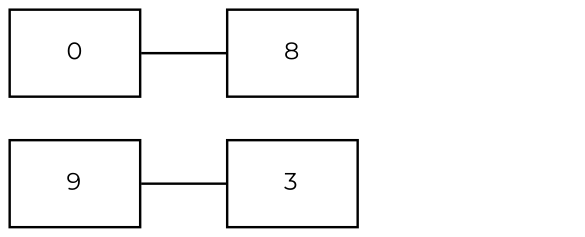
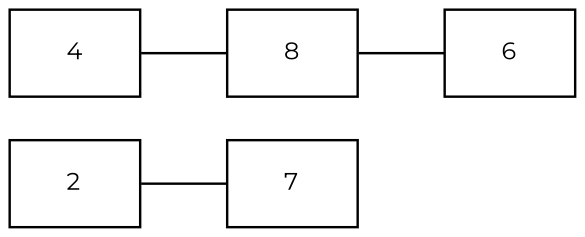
node "0": label "0" -> "4"
node "6": added
node "9": label "9" -> "2"
node "3": label "3" -> "7"
